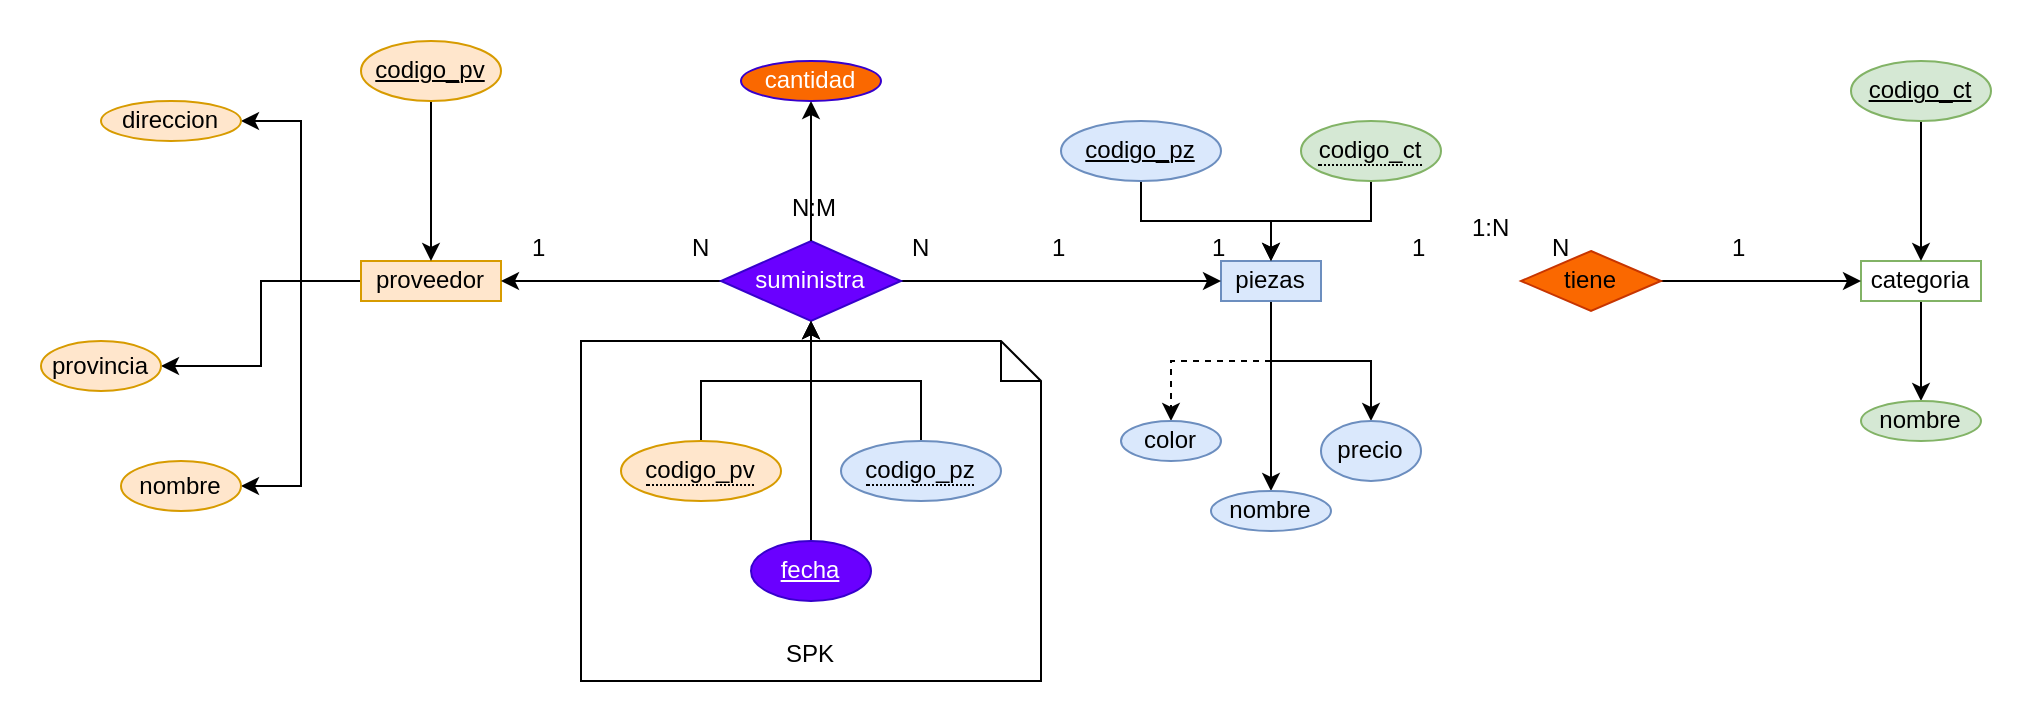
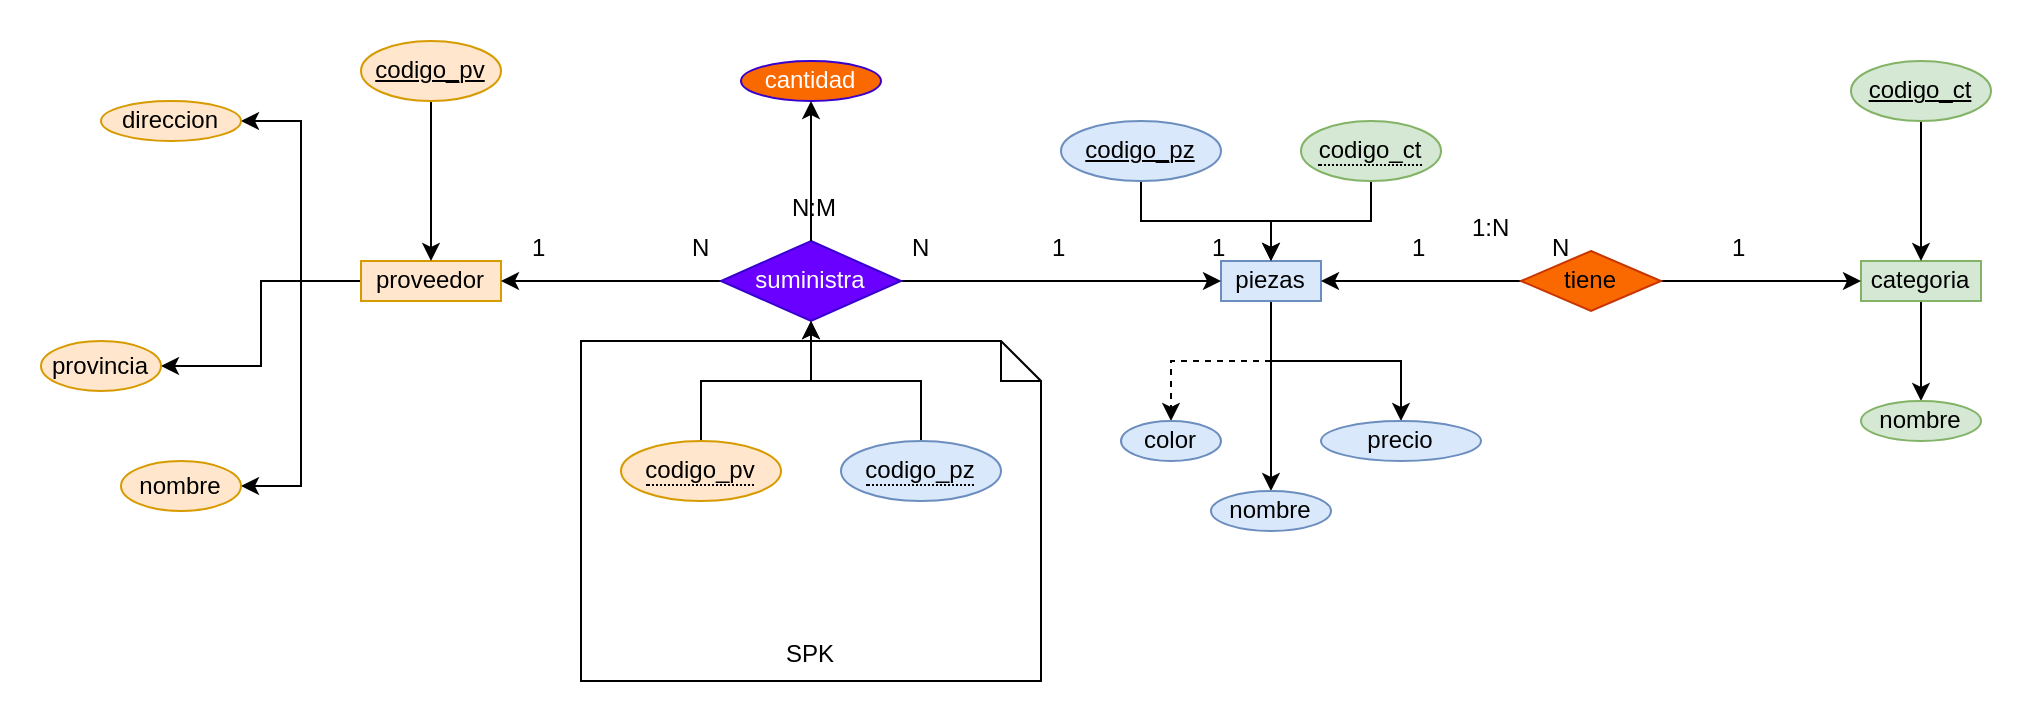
edge "tiene" -> "piezas": added
node "categoria": fillcolor #ffffff -> #d5e8d4
node "precio": size 100x60 -> 160x40
edge "fecha" -> "suministra": removed
node "fecha": removed
